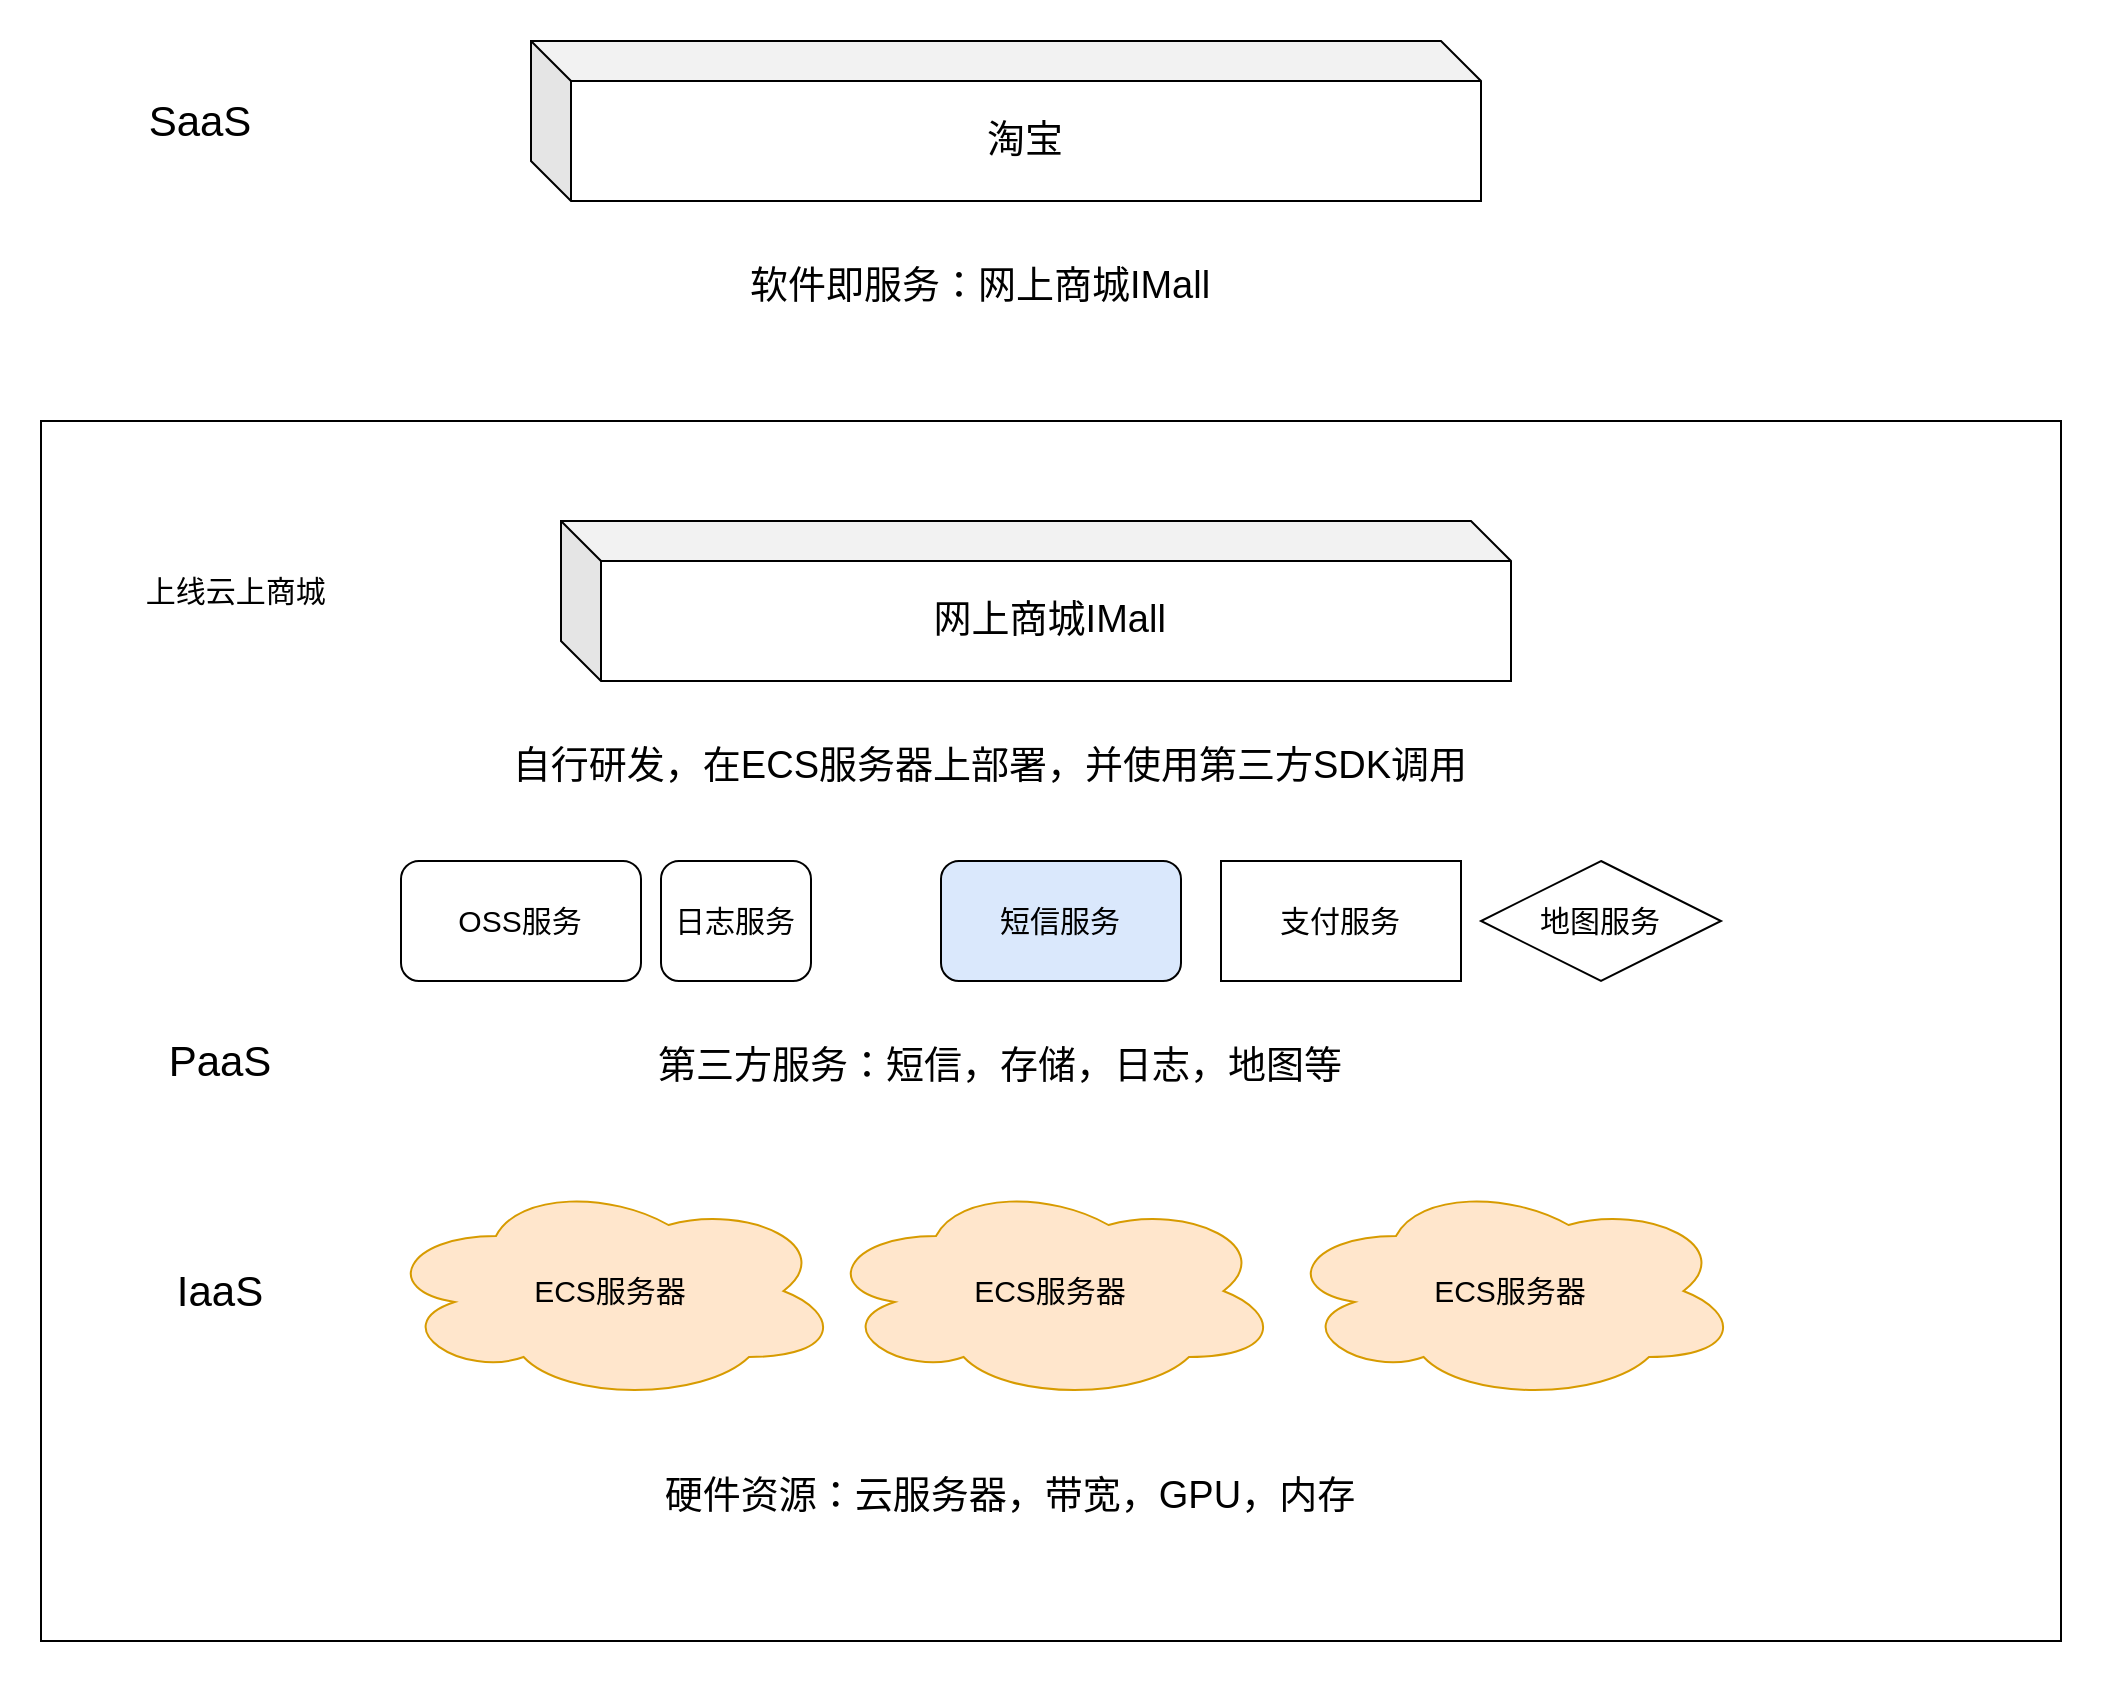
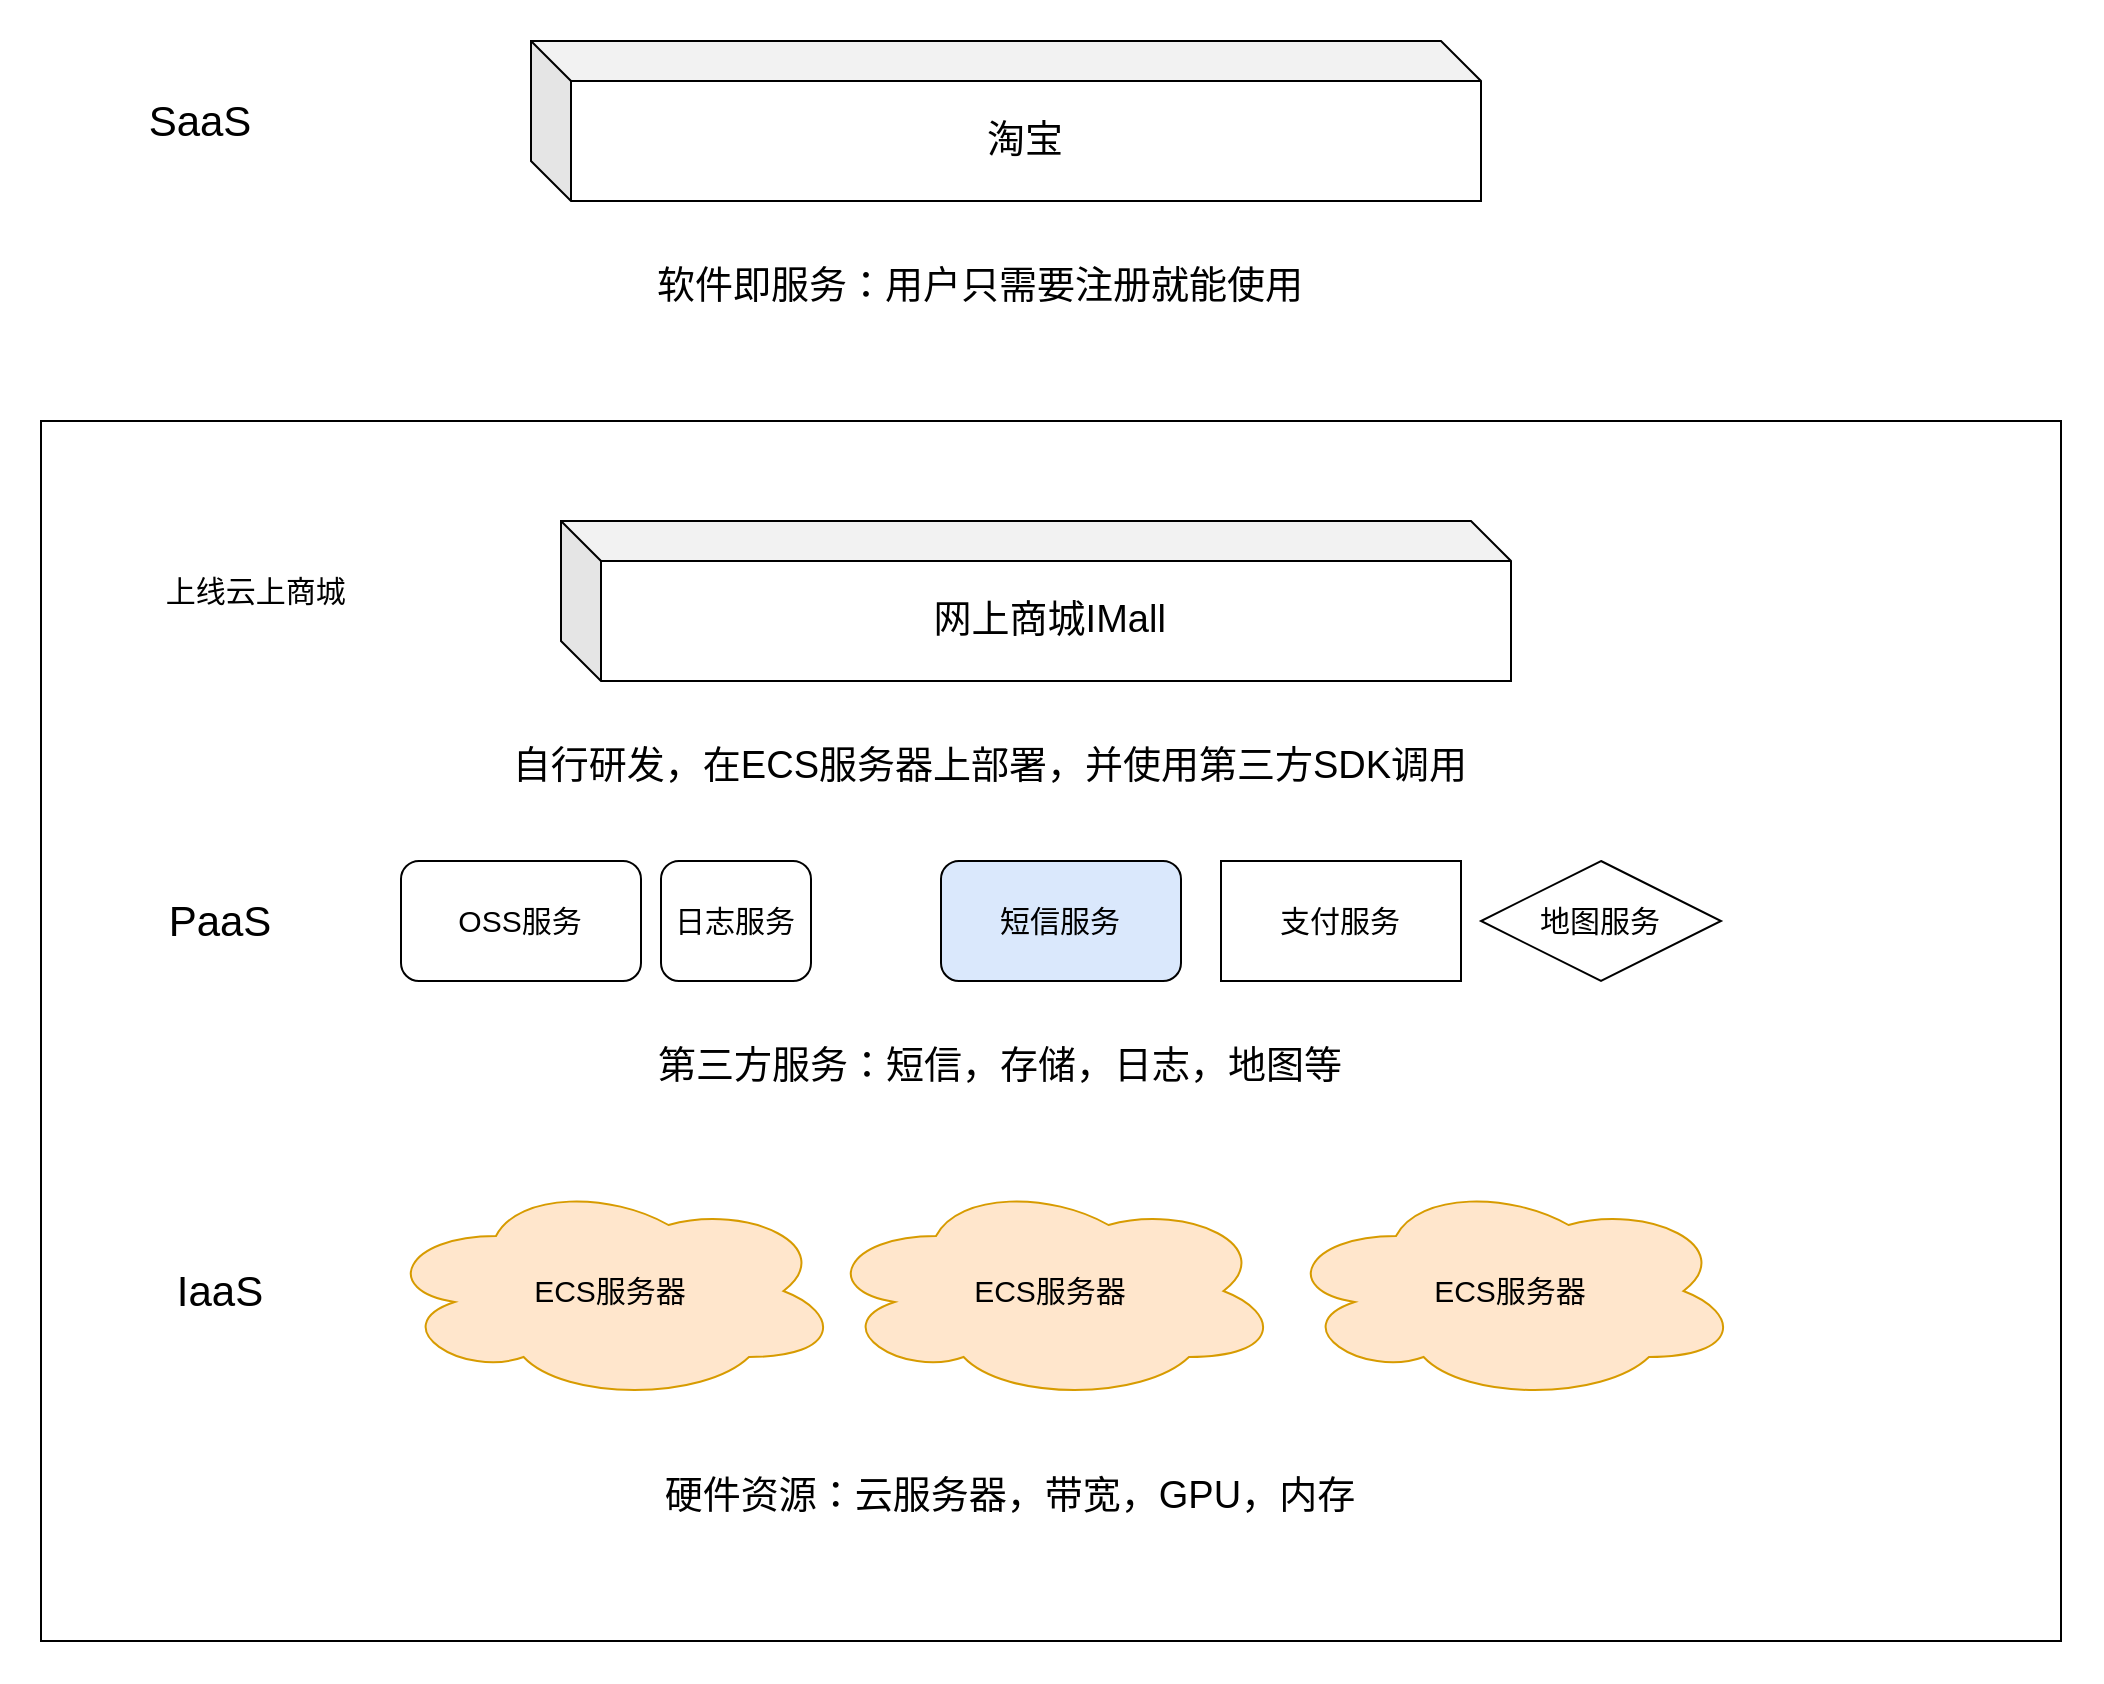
node "软件即服务：网上商城IMall": label "软件即服务：网上商城IMall" -> "软件即服务：用户只需要注册就能使用"
node "上线云上商城": moved (241, 591) -> (261, 591)
node "PaaS": moved (221, 1061) -> (221, 921)
